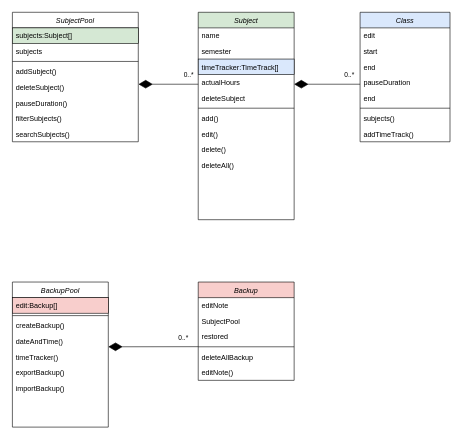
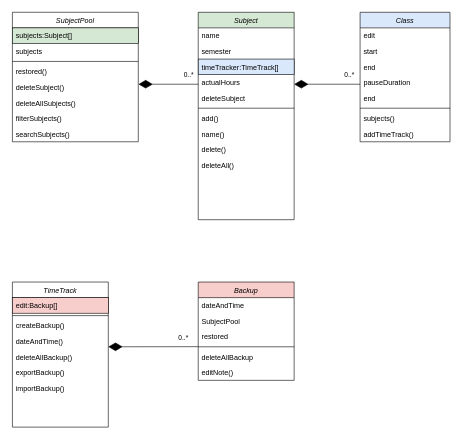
node "addSubject()": label "addSubject()" -> "restored()"
node "pauseDuration()": label "pauseDuration()" -> "deleteAllSubjects()"
node "edit()": label "edit()" -> "name()"
node "BackupPool": label "BackupPool" -> "TimeTrack"
node "editNote": label "editNote" -> "dateAndTime"
node "timeTracker()": label "timeTracker()" -> "deleteAllBackup()"
